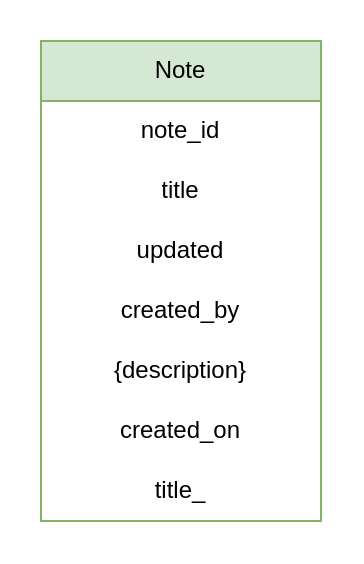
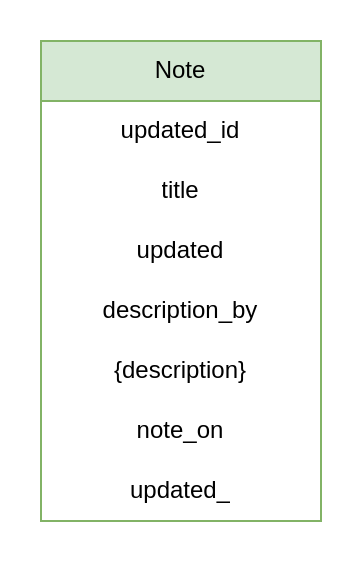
node "note_id": label "note_id" -> "updated_id"
node "created_by": label "created_by" -> "description_by"
node "created_on": label "created_on" -> "note_on"
node "title_": label "title_" -> "updated_"
